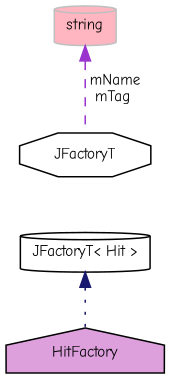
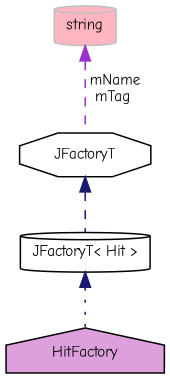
edge "JFactoryT< Hit >" -> "JFactoryT": added
